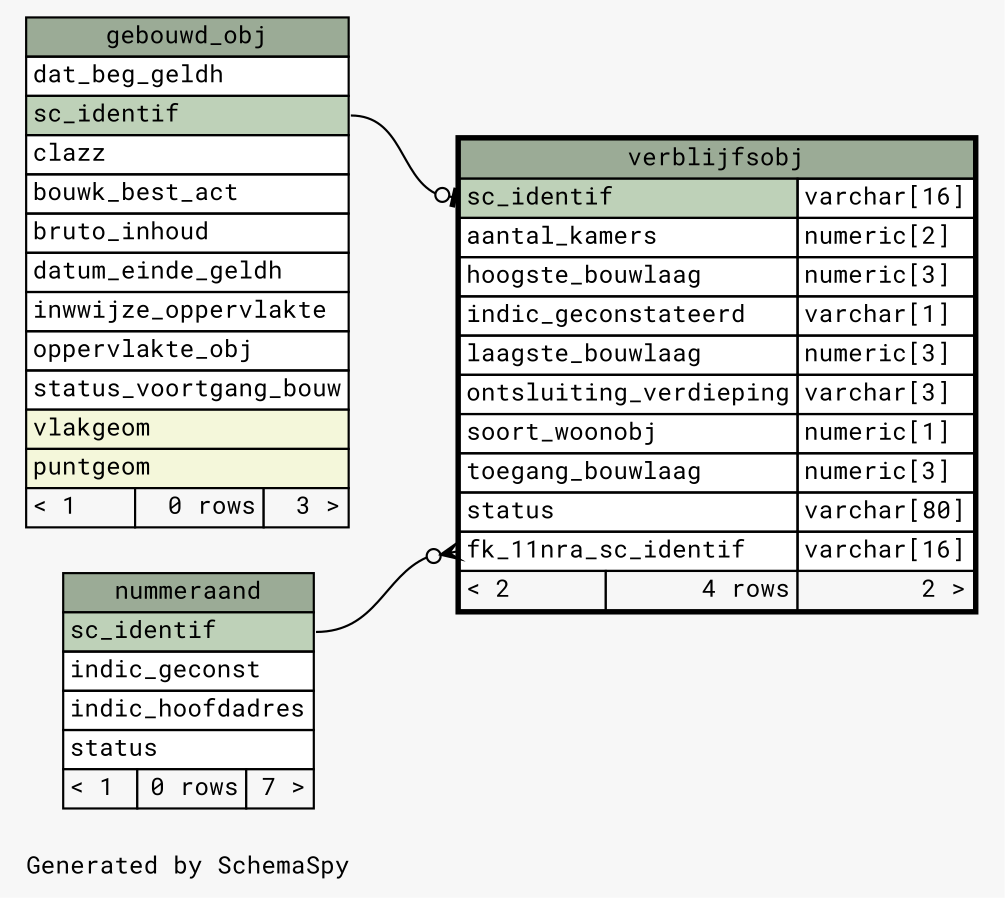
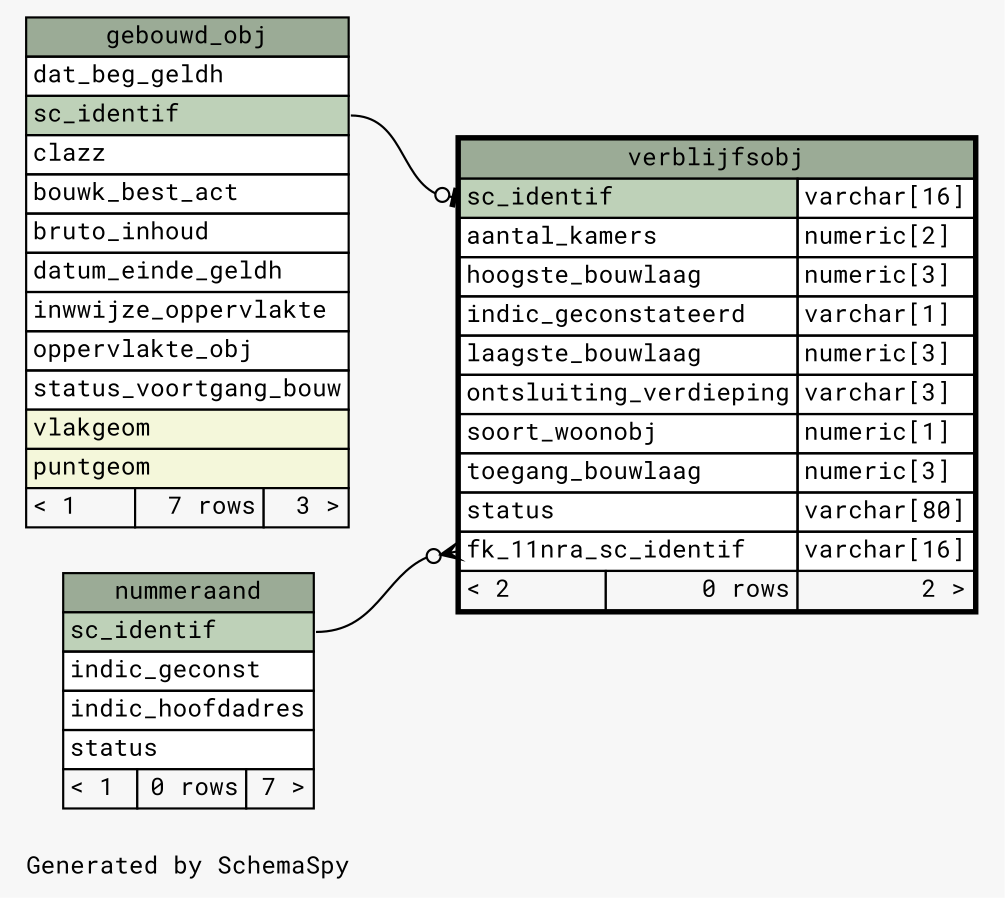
node "gebouwd_obj": text "0 rows" -> "7 rows"
node "verblijfsobj": text "4 rows" -> "0 rows"
